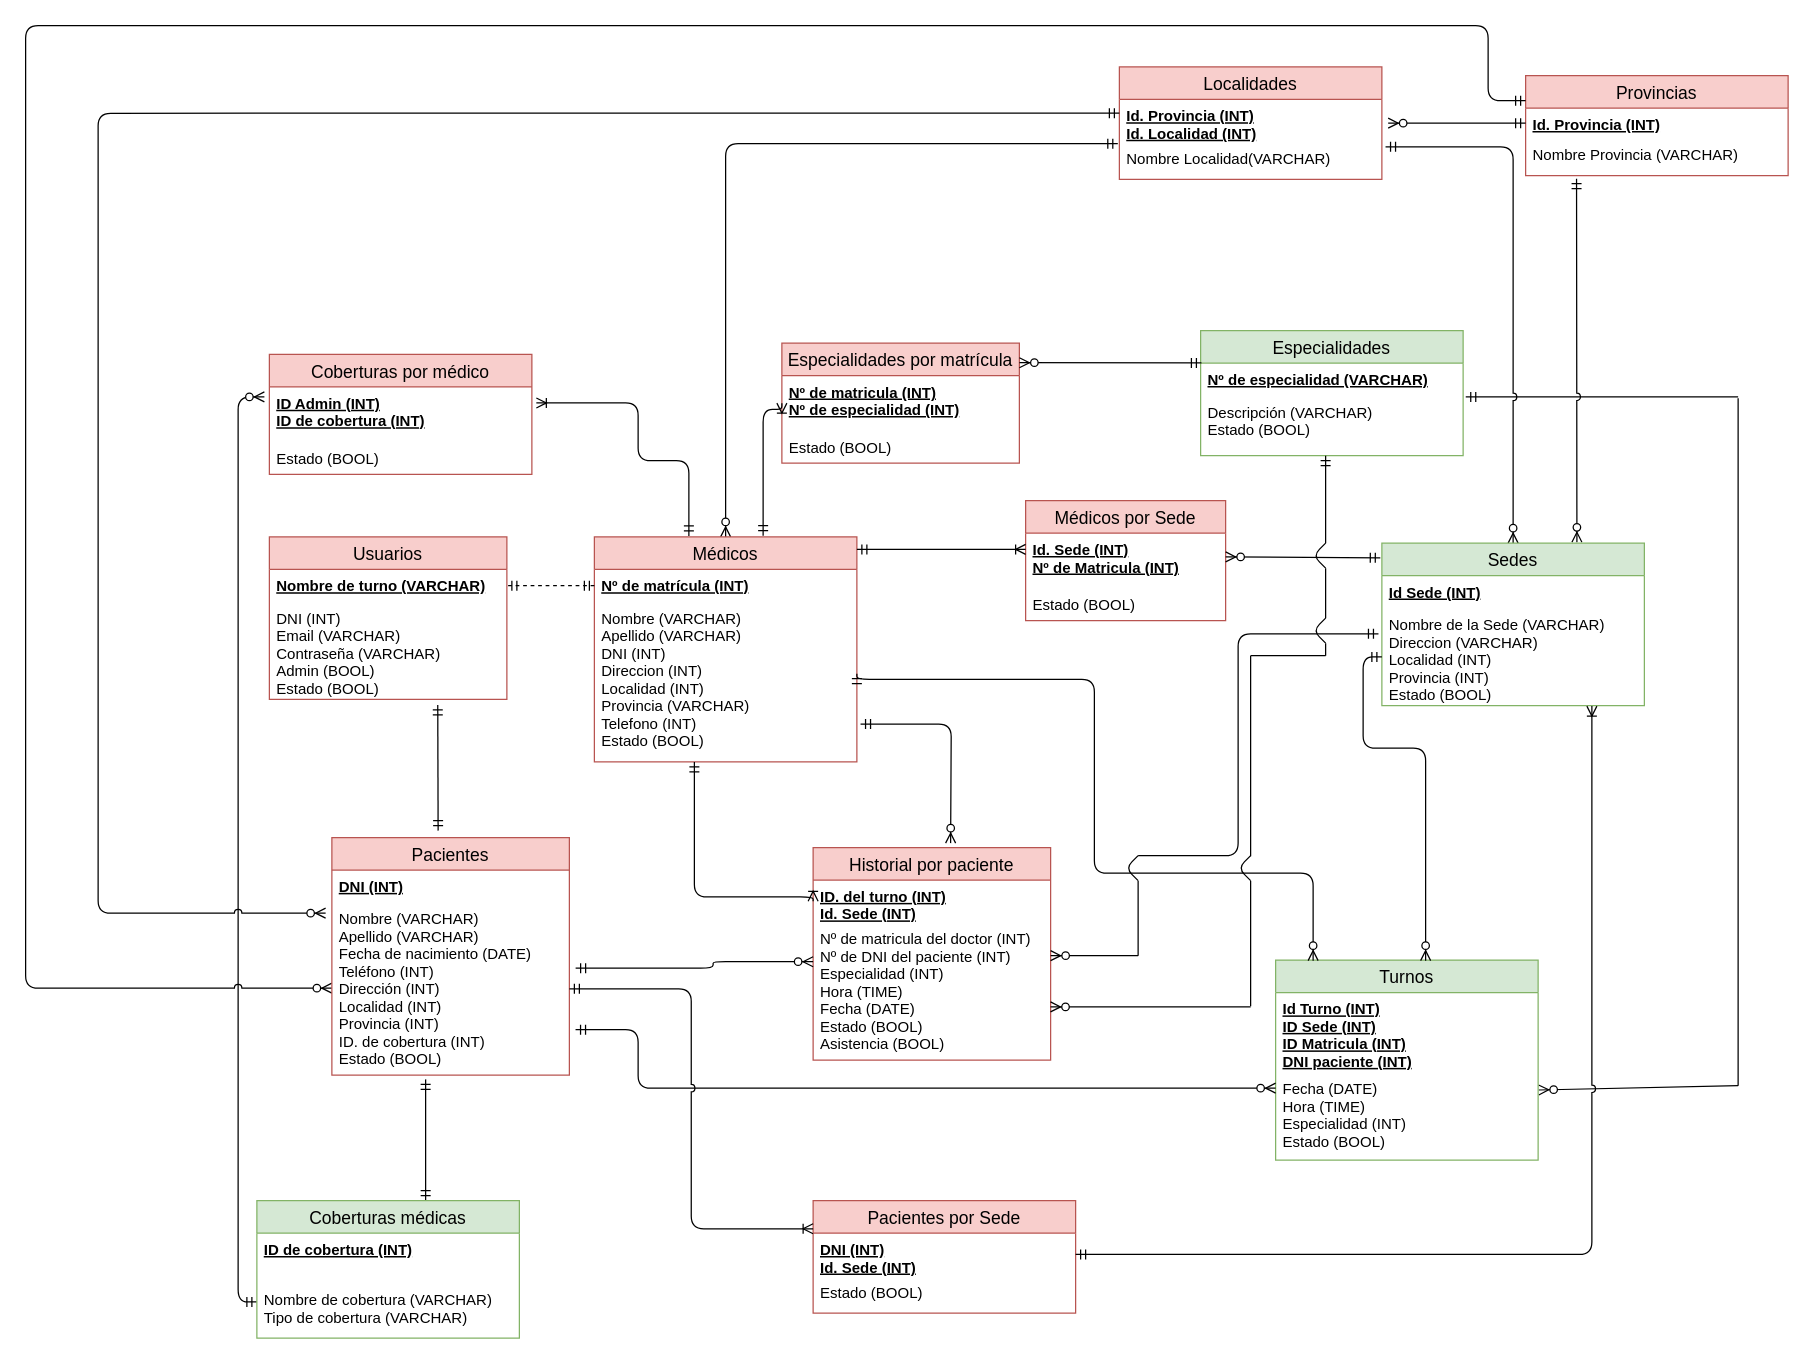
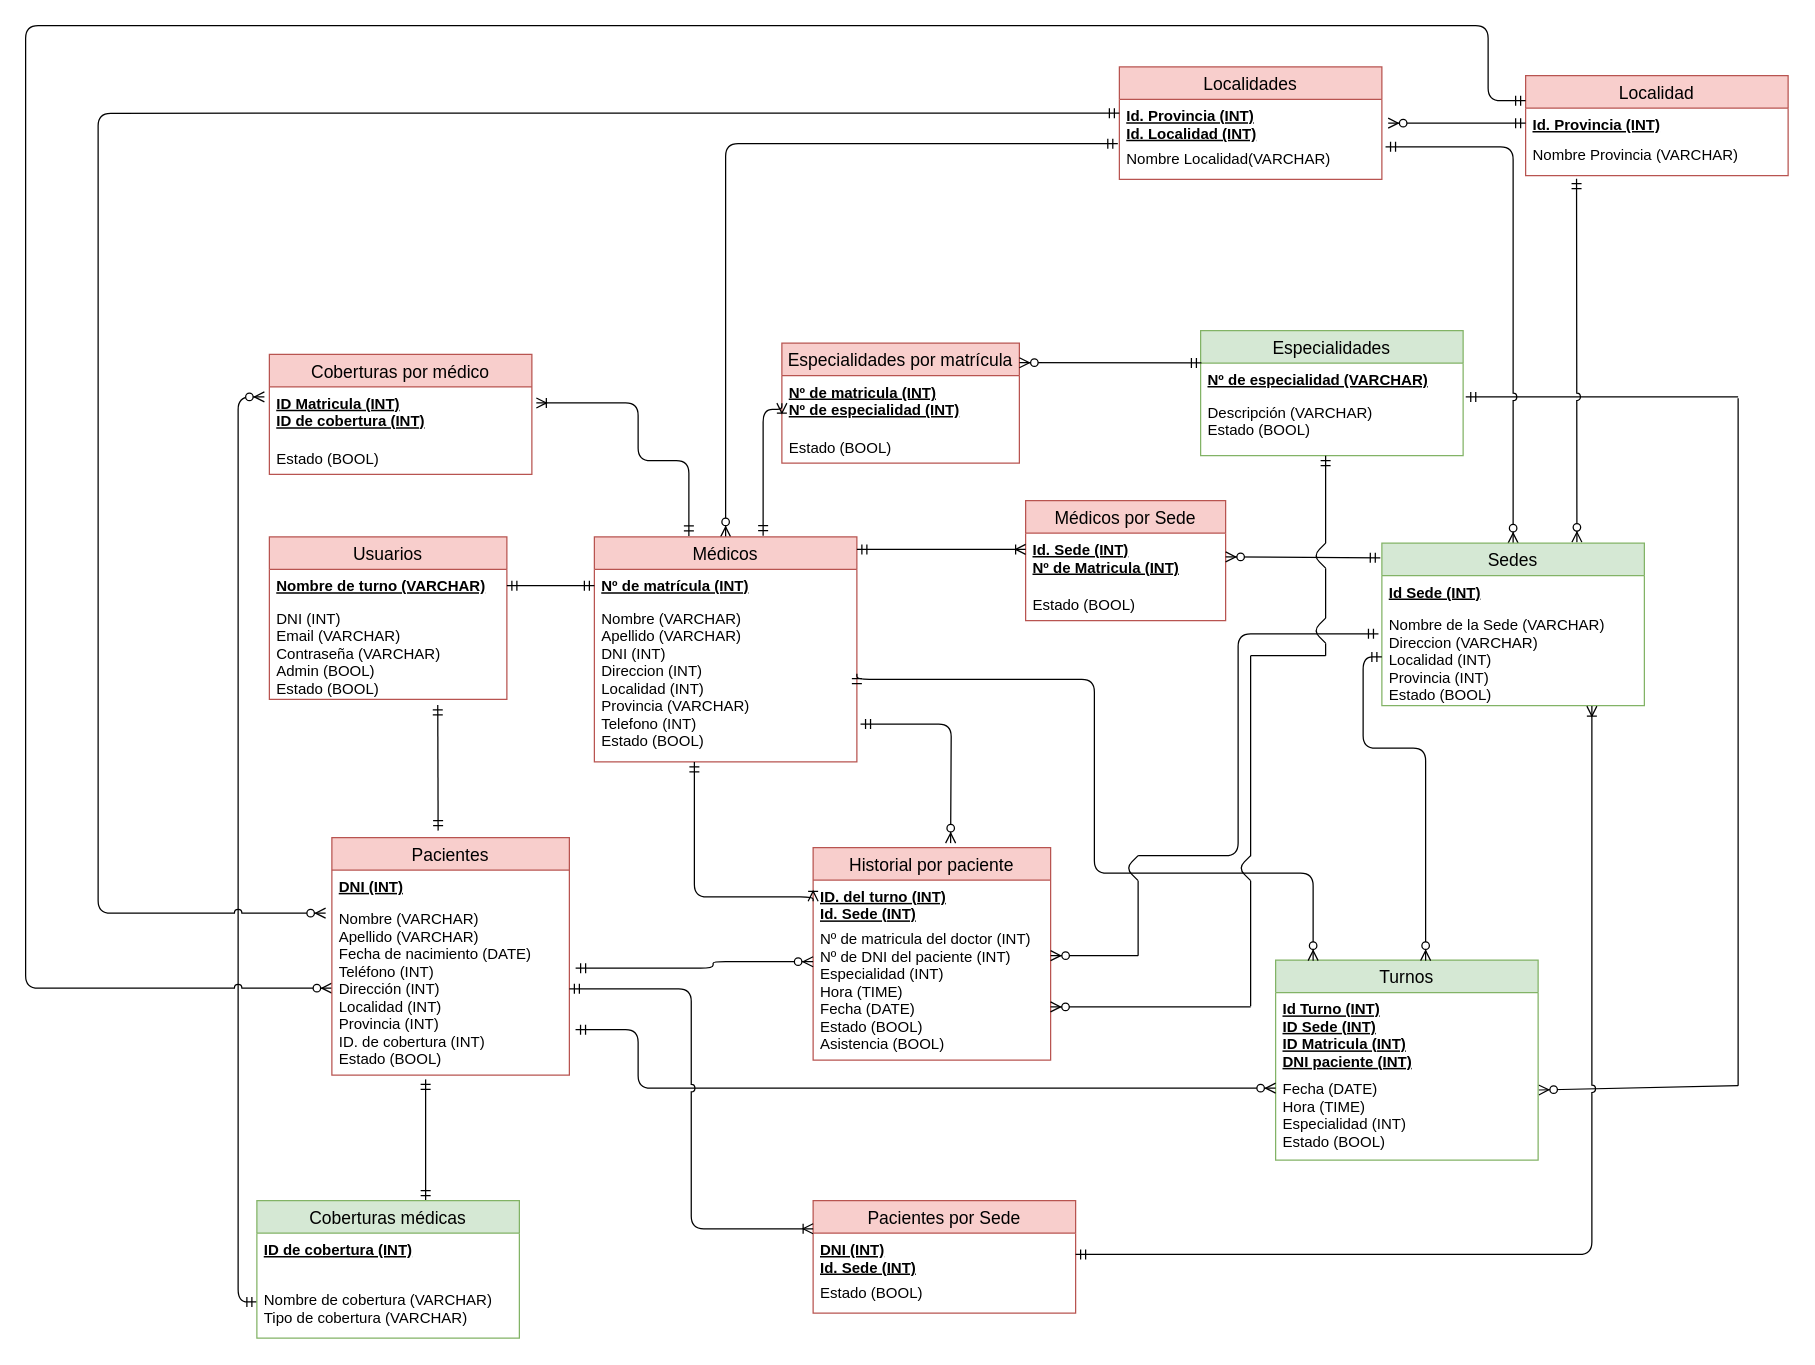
node "Provincias": label "Provincias" -> "Localidad"
node "ID Admin (INT) ID de cobertura (INT)": label "ID Admin (INT) ID de cobertura (INT)" -> "ID Matricula (INT) ID de cobertura (INT)"
edge "Nombre de turno (VARCHAR)" -- "Nº de matrícula (INT)": style dashed -> solid
